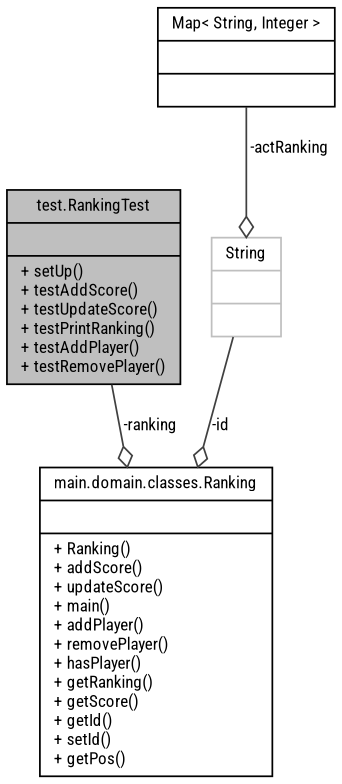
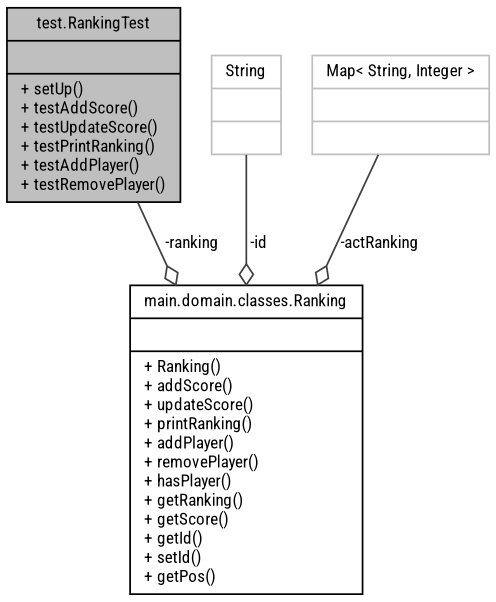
node "Map< String, Integer >": color black -> grey75
edge "Map< String, Integer >" -> "String": now "Map< String, Integer >" -> "main.domain.classes.Ranking"
node "main.domain.classes.Ranking": text "+ main()" -> "+ printRanking()"
